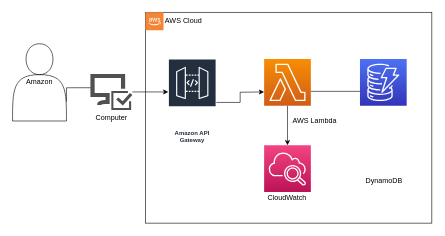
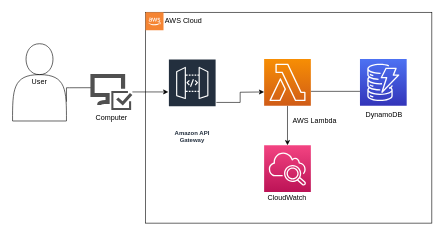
node "Amazon": label "Amazon" -> "User"
node "DynamoDB": moved (384, 181) -> (384, 115)
